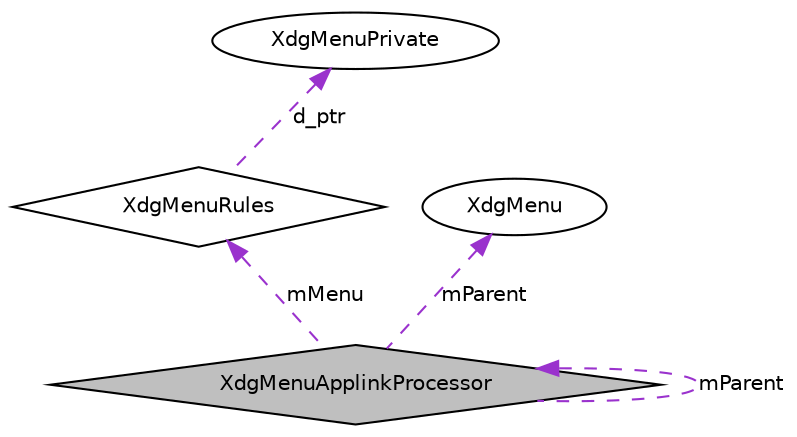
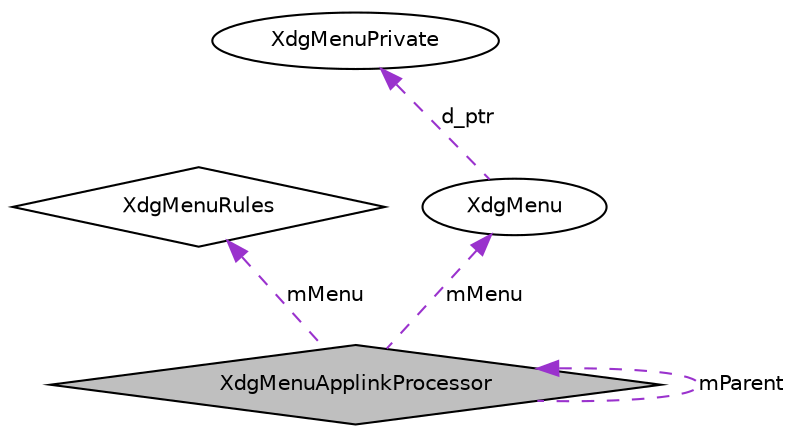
edge "XdgMenuRules" -> "XdgMenuPrivate": now "XdgMenu" -> "XdgMenuPrivate"
edge "XdgMenuApplinkProcessor" -> "XdgMenu": label "mParent" -> "mMenu"
